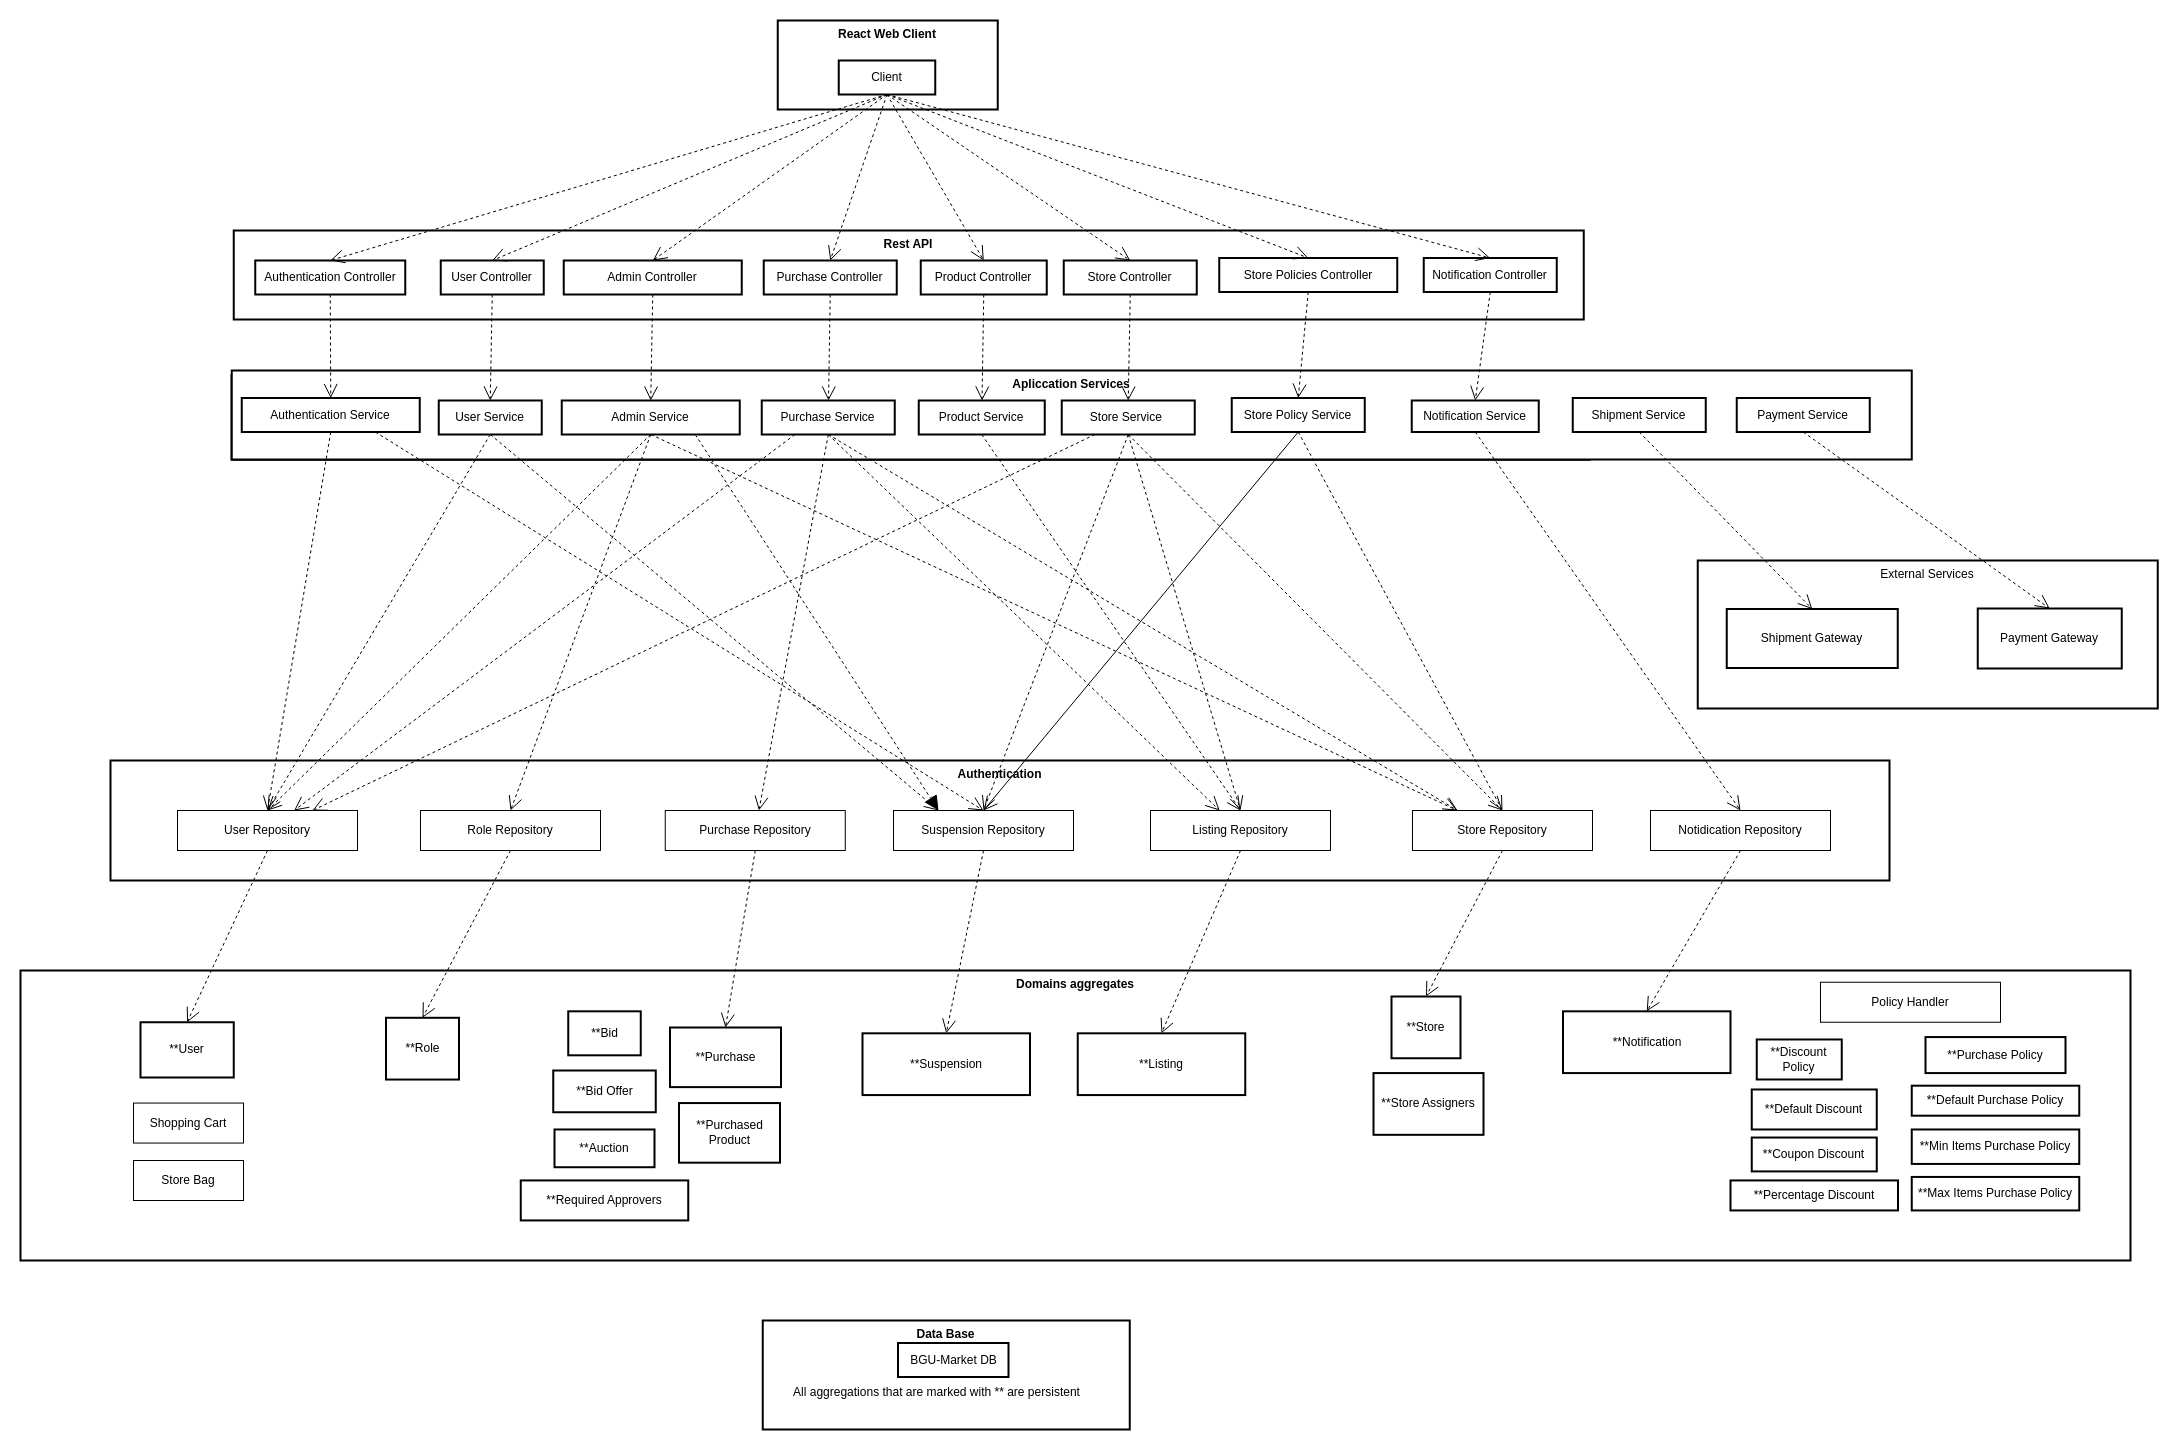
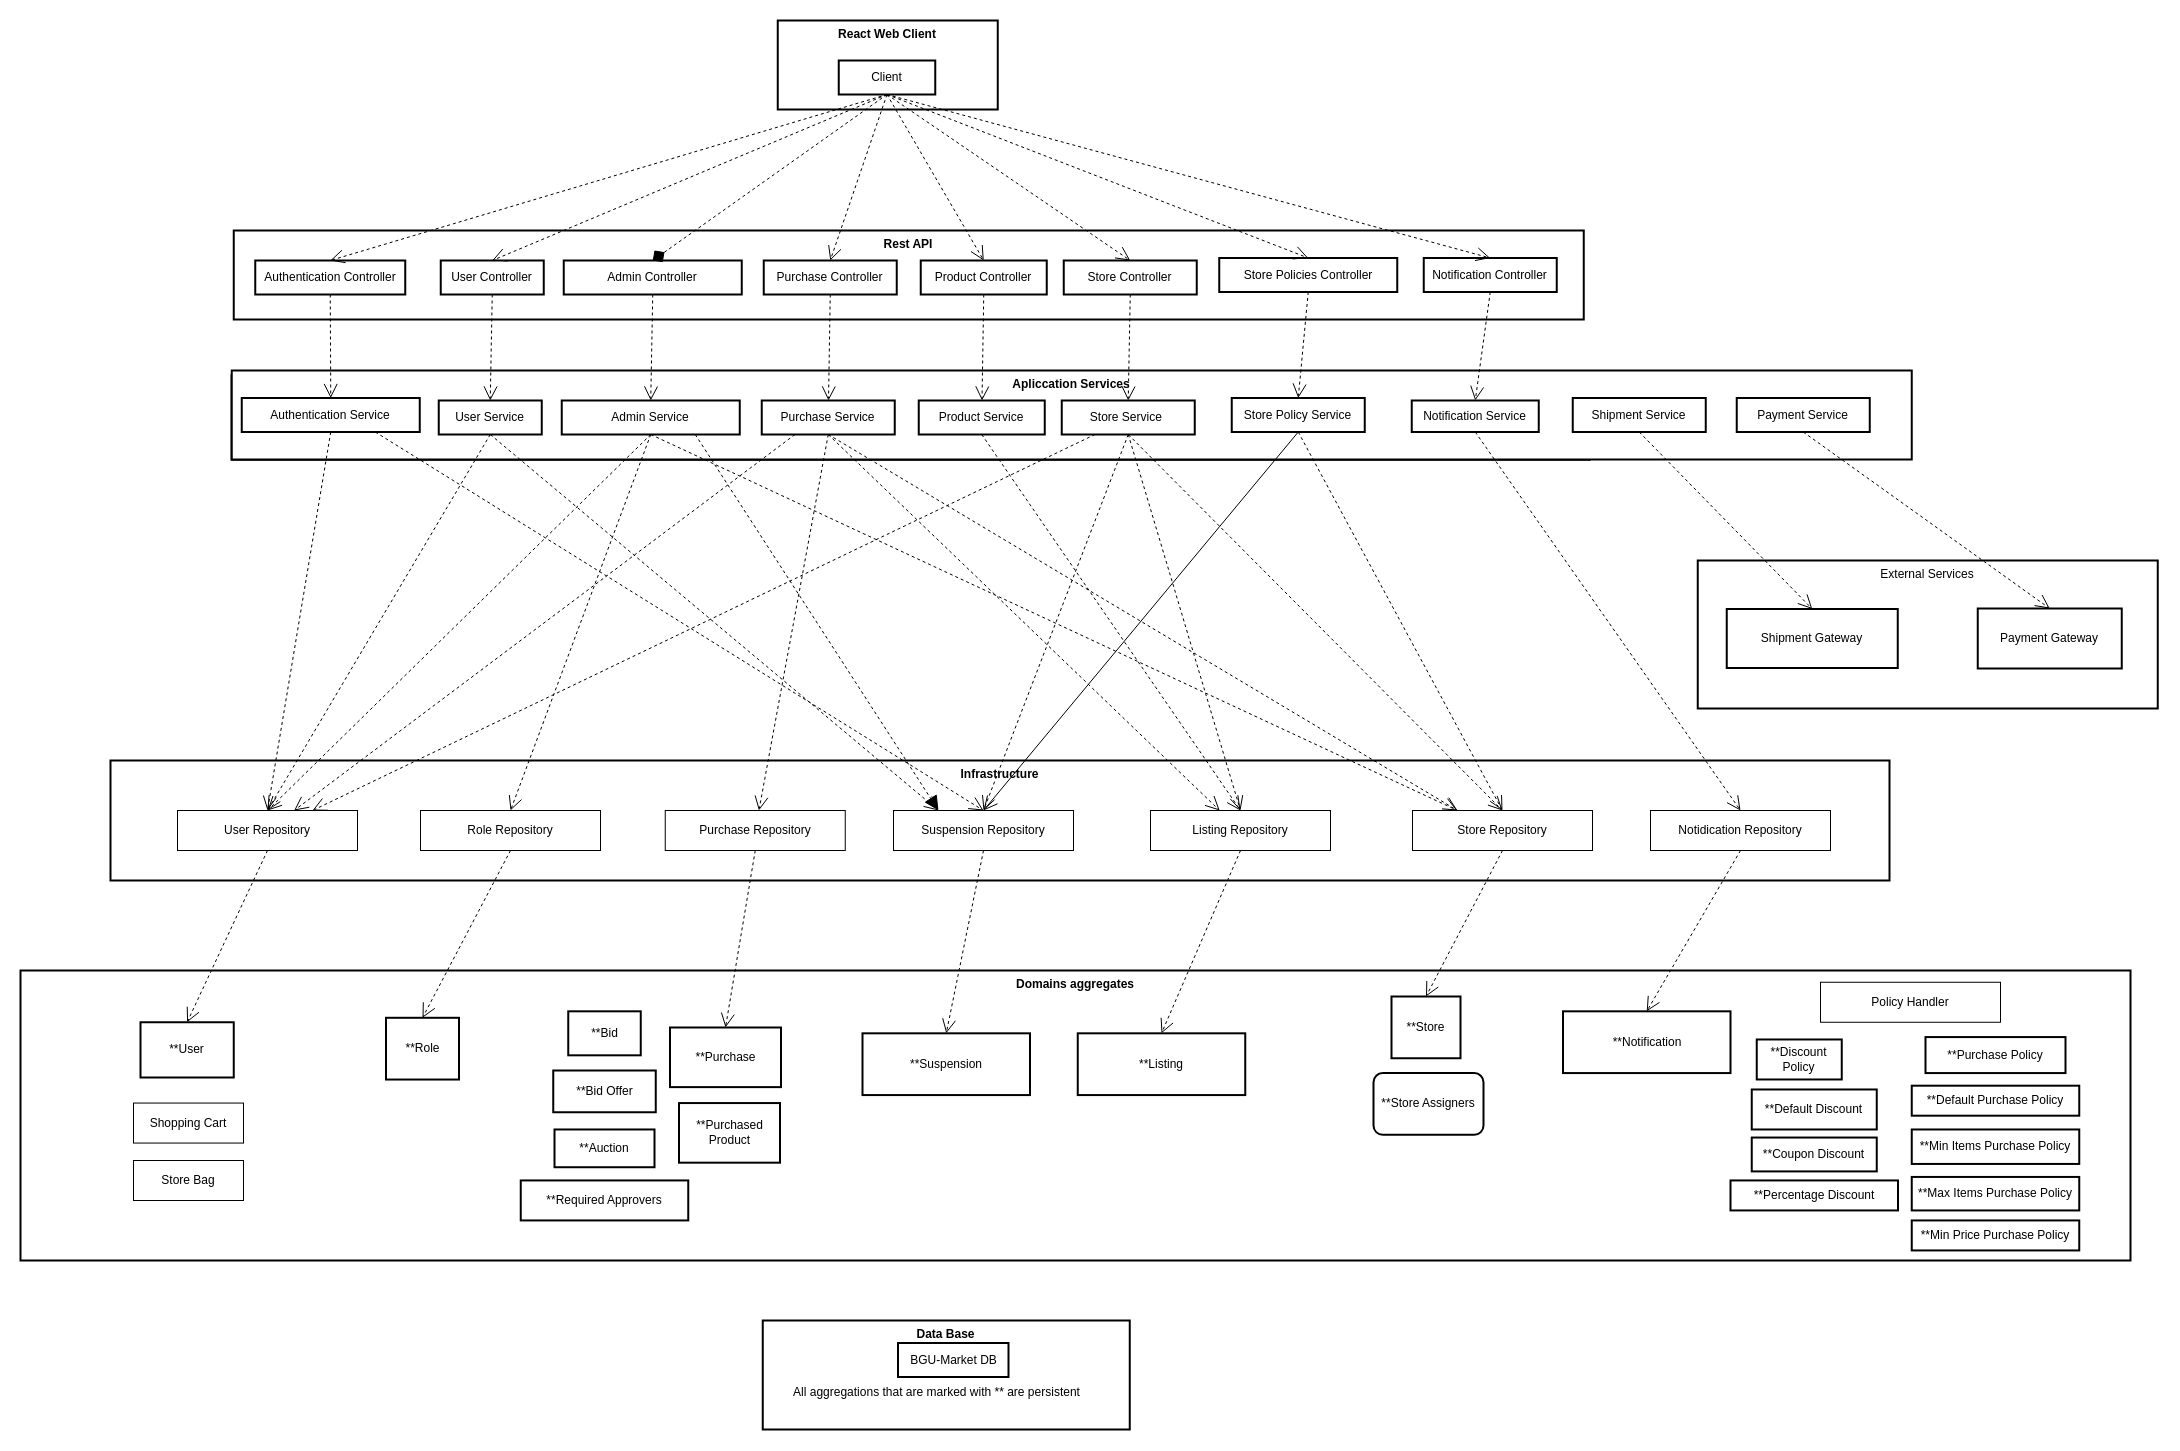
edge "Client" -> "Admin Controller": arrowhead open -> diamond
node "Authentication": label "Authentication" -> "Infrastructure"
node "**Store Assigners": shape rectangle -> rounded rectangle
node "**Min Price Purchase Policy": added
